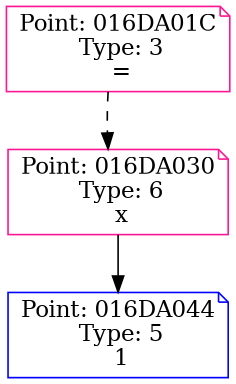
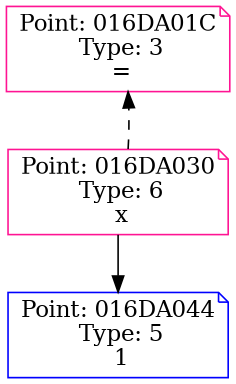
edge "Point: 016DA01C Type: 3 =" -> "Point: 016DA030 Type: 6 x": reversed
